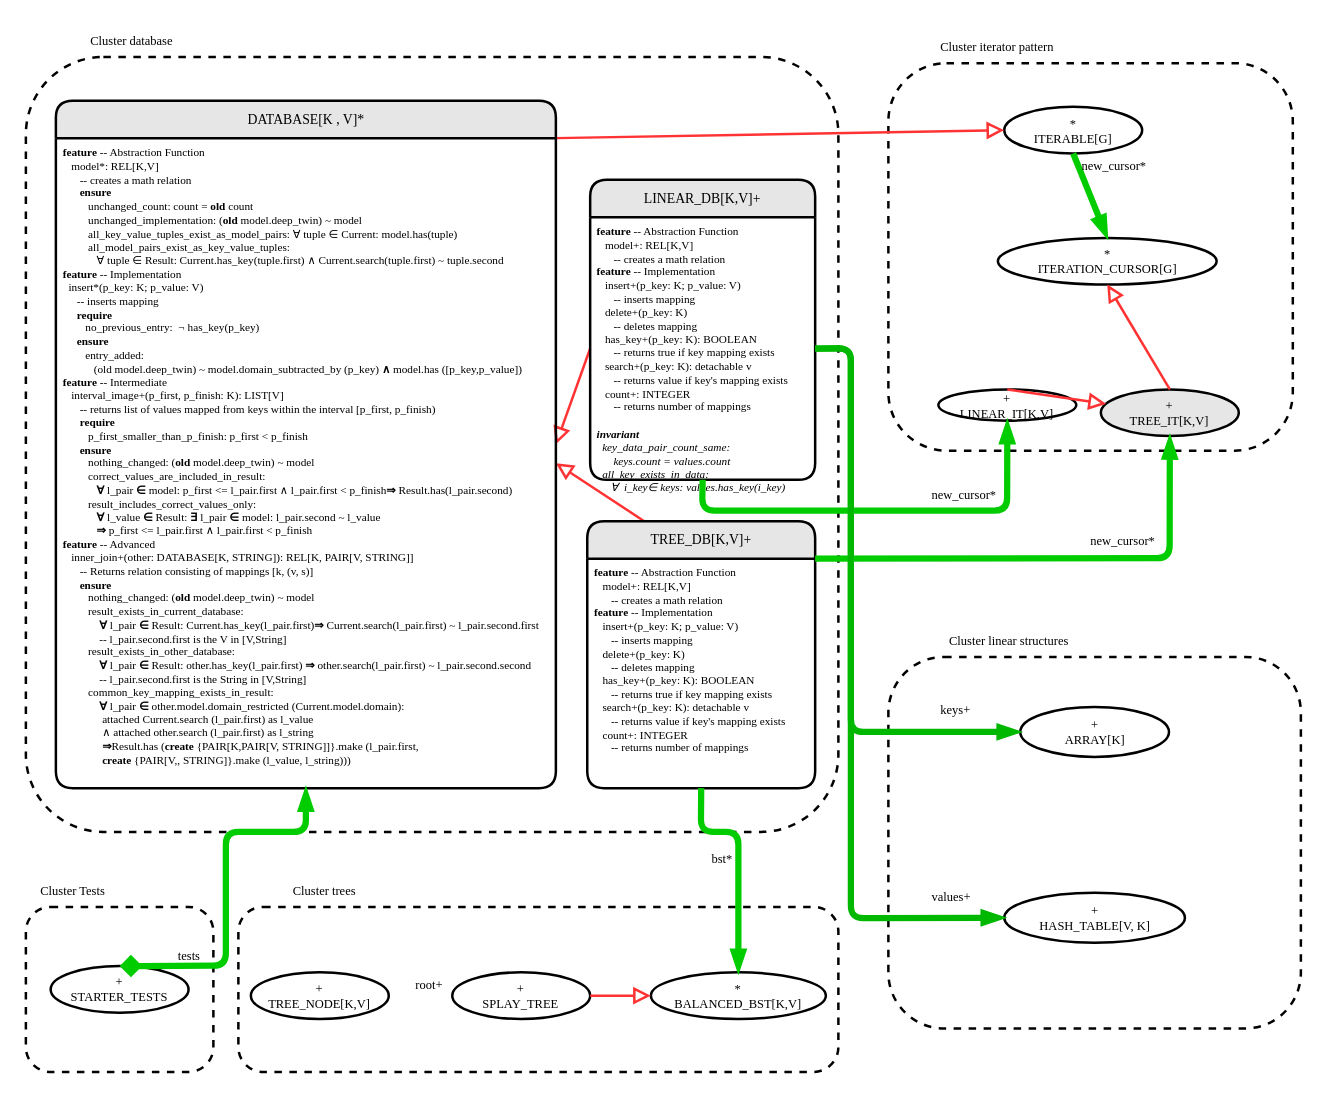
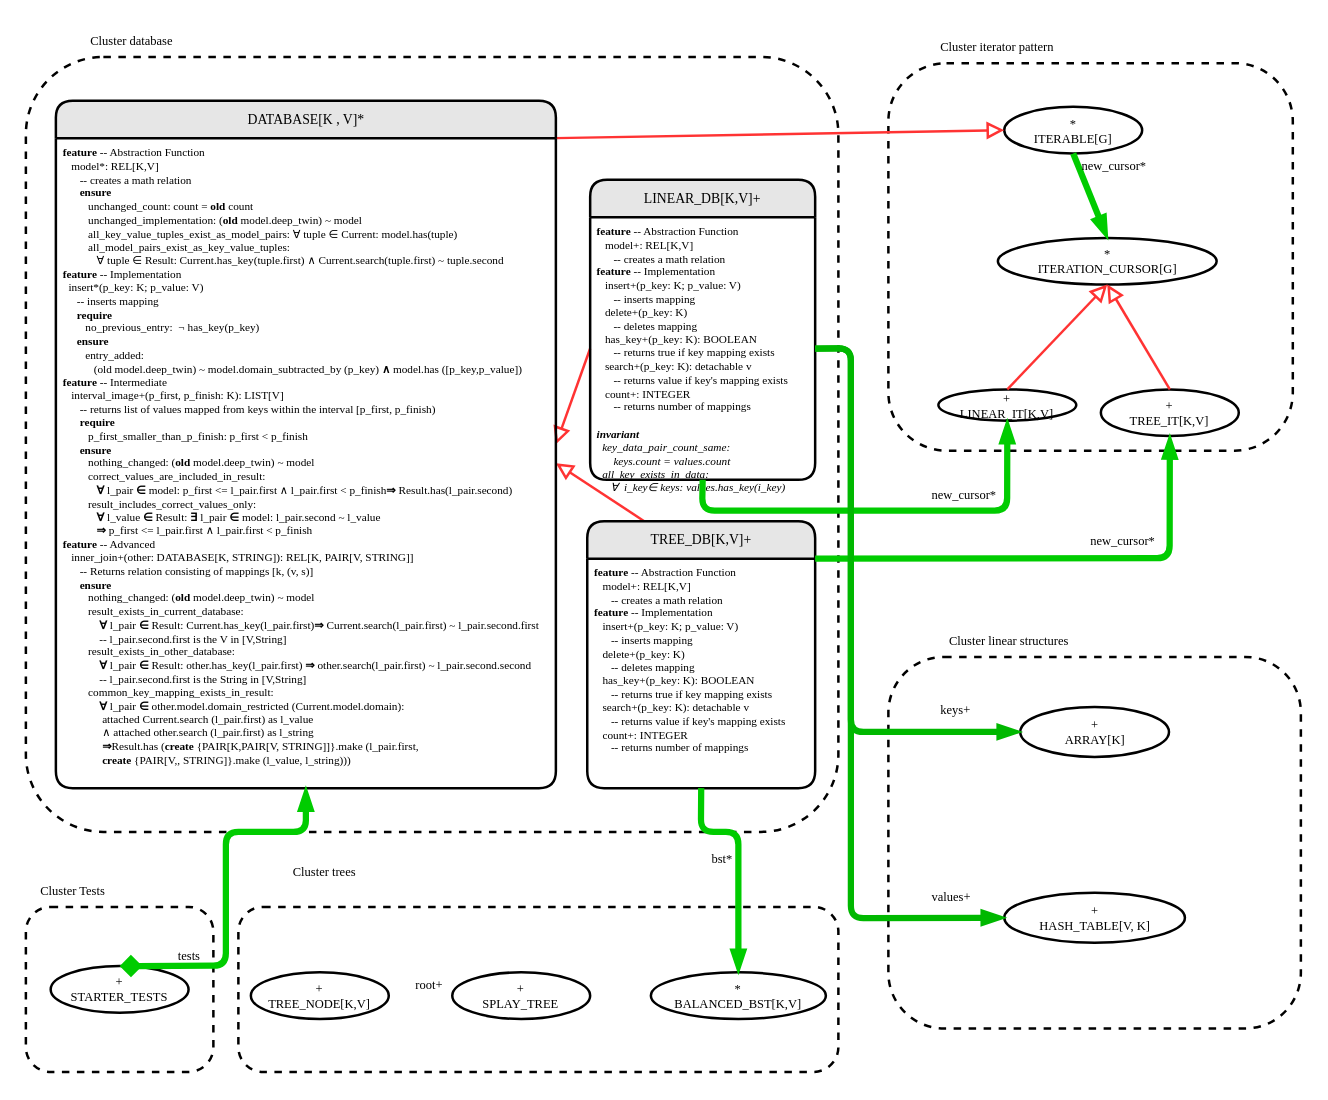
edge "+ LINEAR_IT[K,V]" -> "+ TREE_IT[K,V]": now "+ LINEAR_IT[K,V]" -> "* ITERATION_CURSOR[G]"
node "+ TREE_IT[K,V]": fillcolor #e6e6e6 -> #ffffff
node "Cluster trees": moved (335, 891) -> (335, 872)
edge "+ SPLAY_TREE" -> "* BALANCED_BST[K,V]": removed
